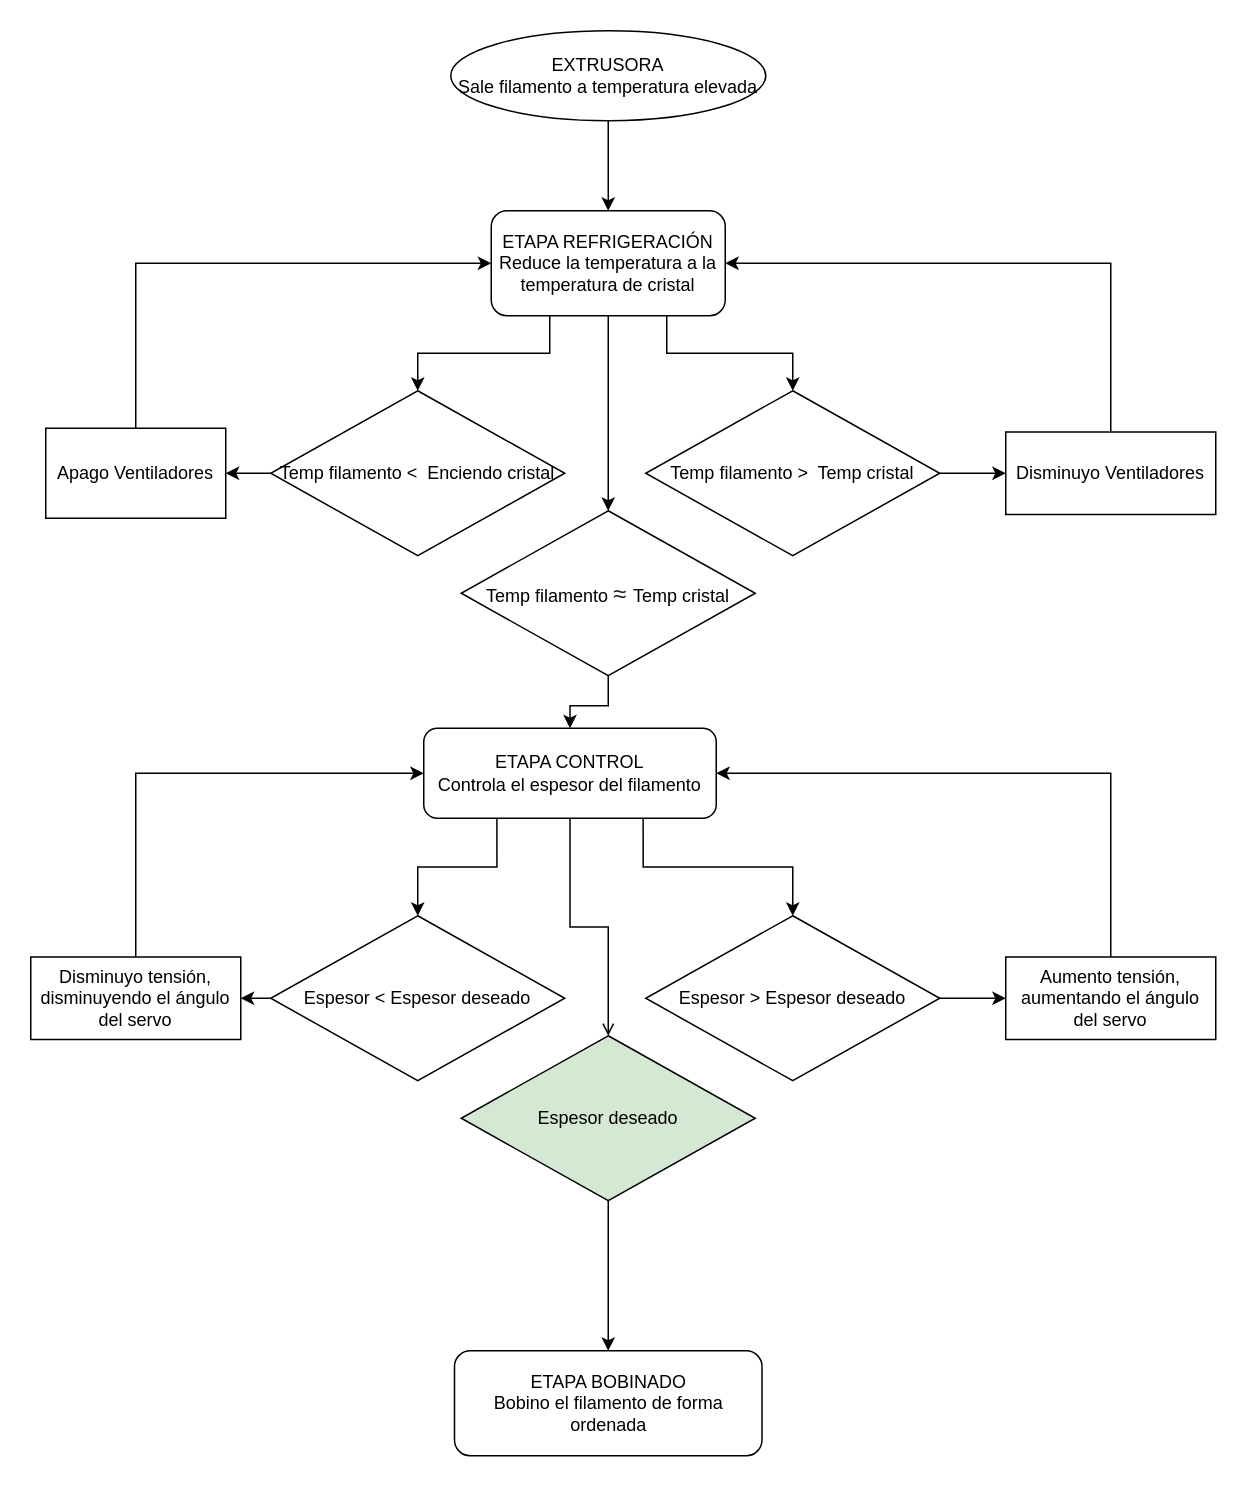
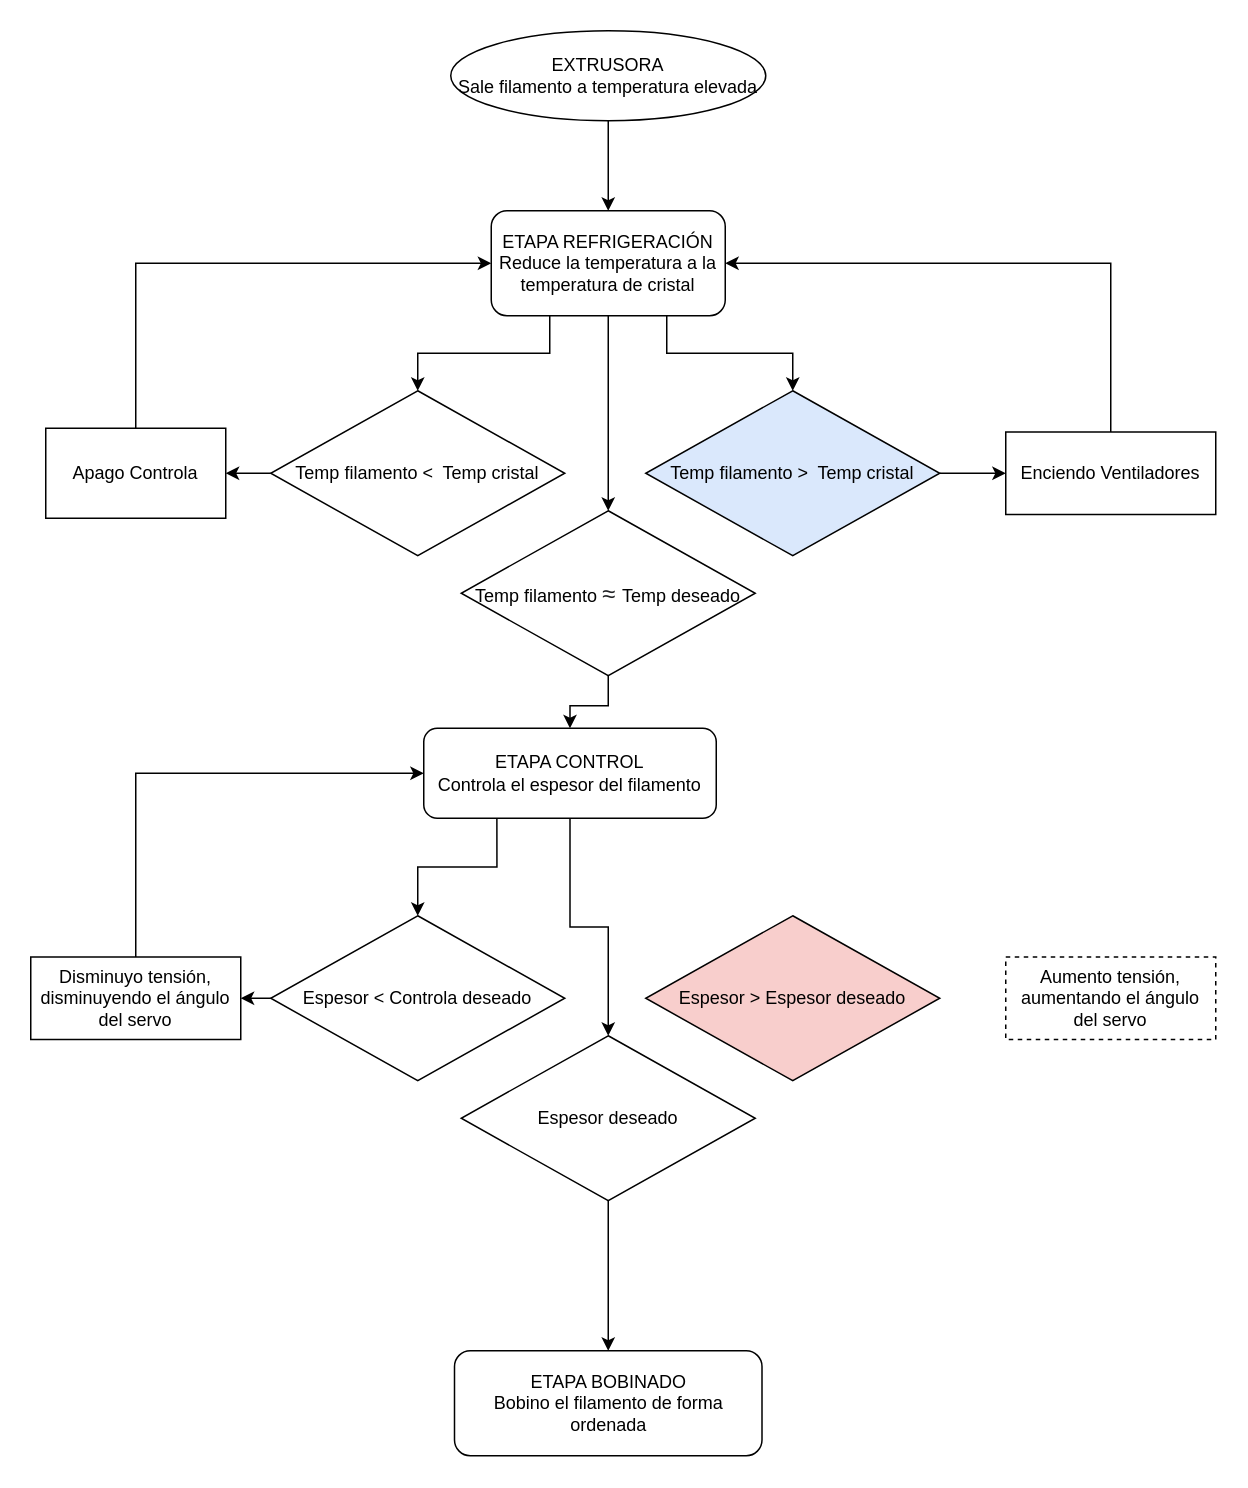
node "Apago Ventiladores": label "Apago Ventiladores" -> "Apago Controla"
node "Temp filamento < Enciendo cristal": label "Temp filamento < Enciendo cristal" -> "Temp filamento < Temp cristal"
node "Temp filamento > Temp cristal": fillcolor #ffffff -> #dae8fc
node "Disminuyo Ventiladores": label "Disminuyo Ventiladores" -> "Enciendo Ventiladores"
node "Temp filamento ≈ Temp cristal": label "Temp filamento ≈ Temp cristal" -> "Temp filamento ≈ Temp deseado"
edge "Aumento tensión, aumentando el ángulo del servo" -> "ETAPA CONTROL Controla el espesor del filamento": removed
edge "ETAPA CONTROL Controla el espesor del filamento" -> "Espesor > Espesor deseado": removed
node "Espesor < Espesor deseado": label "Espesor < Espesor deseado" -> "Espesor < Controla deseado"
node "Espesor > Espesor deseado": fillcolor #ffffff -> #f8cecc
edge "Espesor > Espesor deseado" -> "Aumento tensión, aumentando el ángulo del servo": removed
node "Aumento tensión, aumentando el ángulo del servo": style solid -> dashed
edge "ETAPA CONTROL Controla el espesor del filamento" -> "Espesor deseado": arrowhead open -> classic
node "Espesor deseado": fillcolor #d5e8d4 -> #ffffff
